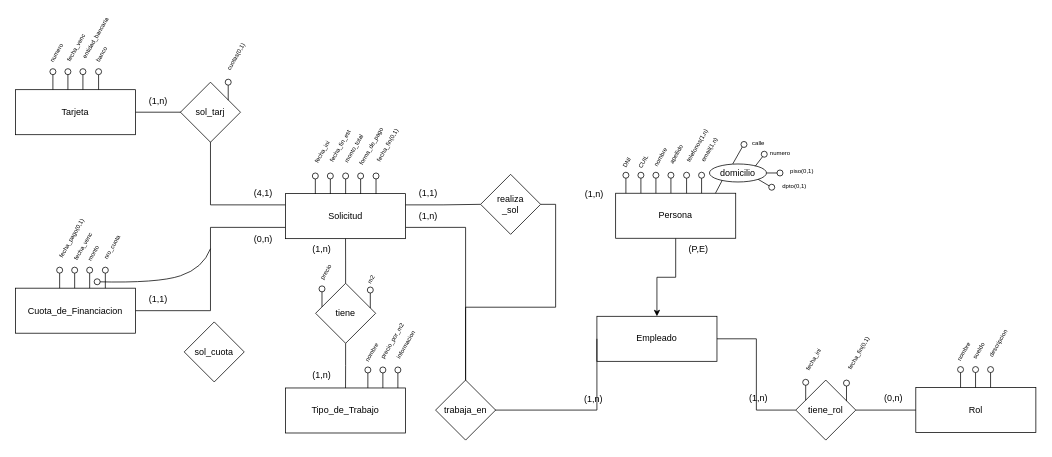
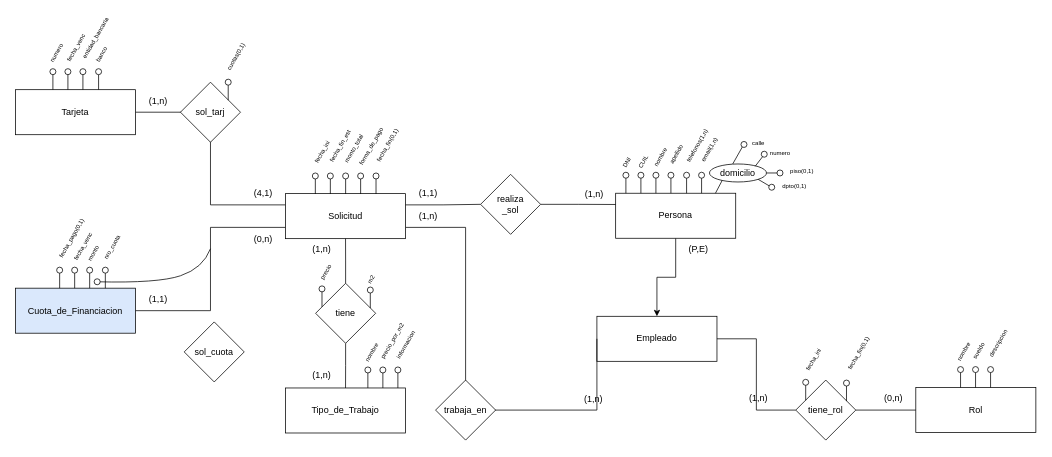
edge "realiza _sol" -- "trabaja_en": now "realiza _sol" -- "Persona"
node "Cuota_de_Financiacion": fillcolor #ffffff -> #dae8fc
